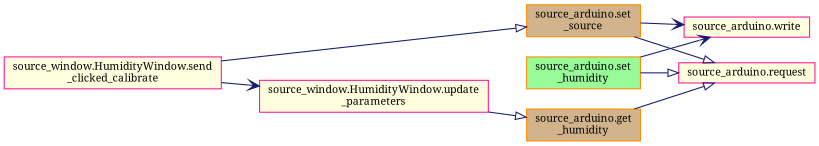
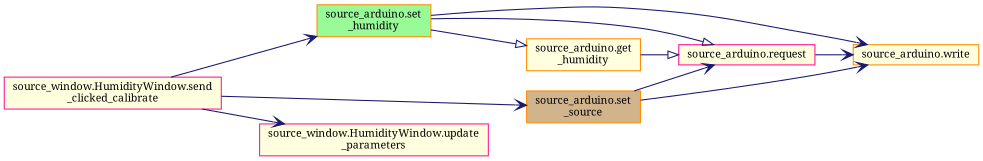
node "source_arduino.write": color deeppink -> darkorange
edge "source_window.HumidityWindow.send _clicked_calibrate" -> "source_arduino.set _source": arrowhead onormal -> vee
edge "source_arduino.set _source" -> "source_arduino.request": arrowhead onormal -> vee
edge "source_arduino.request" -> "source_arduino.write": added
edge "source_window.HumidityWindow.send _clicked_calibrate" -> "source_arduino.set _humidity": added
edge "source_window.HumidityWindow.update _parameters" -> "source_arduino.get _humidity": now "source_arduino.set _humidity" -> "source_arduino.get _humidity"
node "source_arduino.get _humidity": fillcolor tan -> lightyellow
